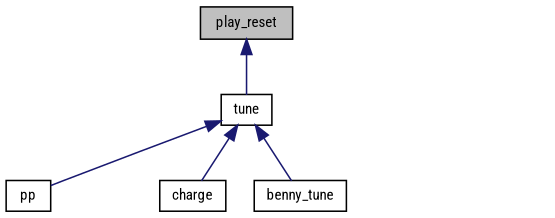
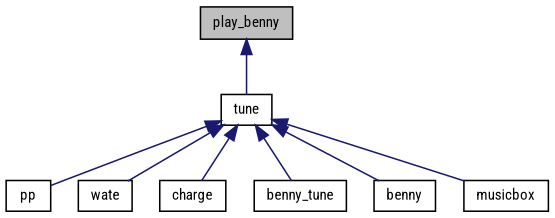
node "play_reset": label "play_reset" -> "play_benny"
node "wate": added
node "benny": added
node "musicbox": added
